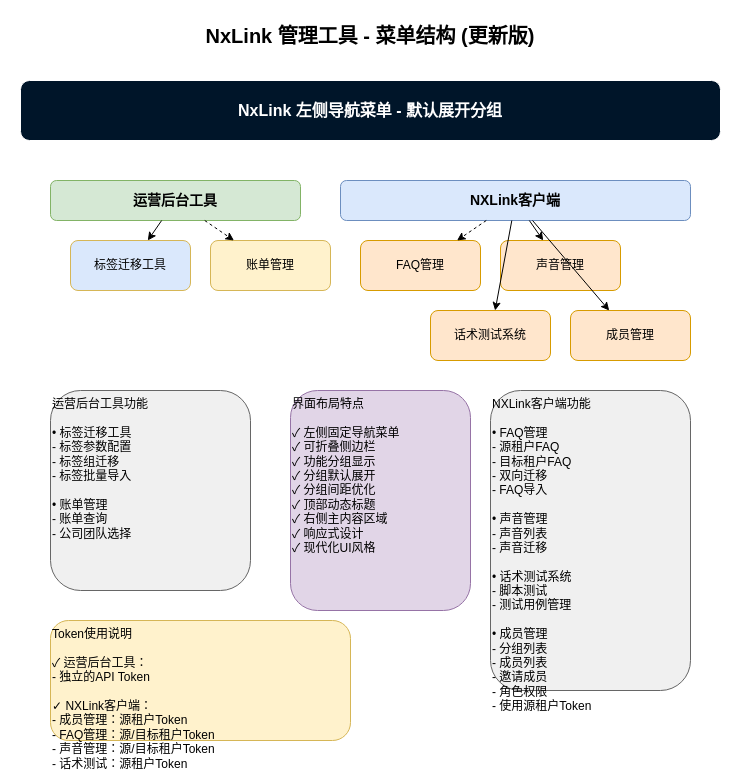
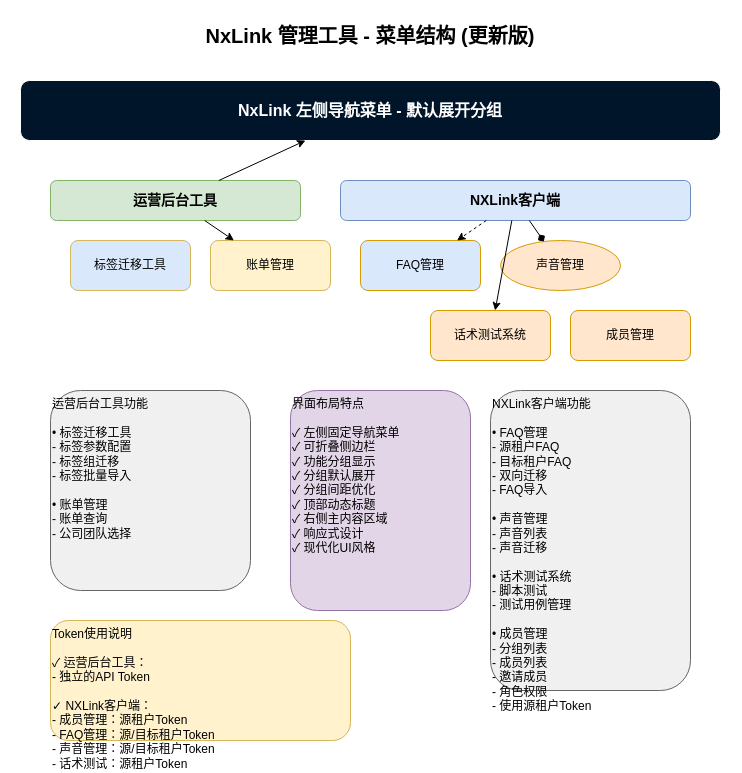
edge "运营后台工具" -> "标签迁移工具": now "运营后台工具" -> "NxLink 左侧导航菜单 - 默认展开分组"
edge "运营后台工具" -> "账单管理": style dashed -> solid
edge "NXLink客户端" -> "声音管理": arrowhead classic -> diamond
edge "NXLink客户端" -> "成员管理": removed
node "FAQ管理": fillcolor #ffe6cc -> #dae8fc
node "声音管理": shape rounded rectangle -> ellipse
